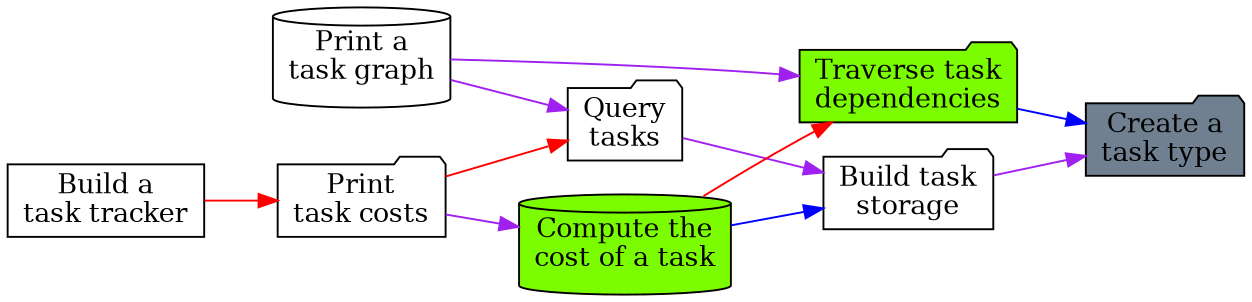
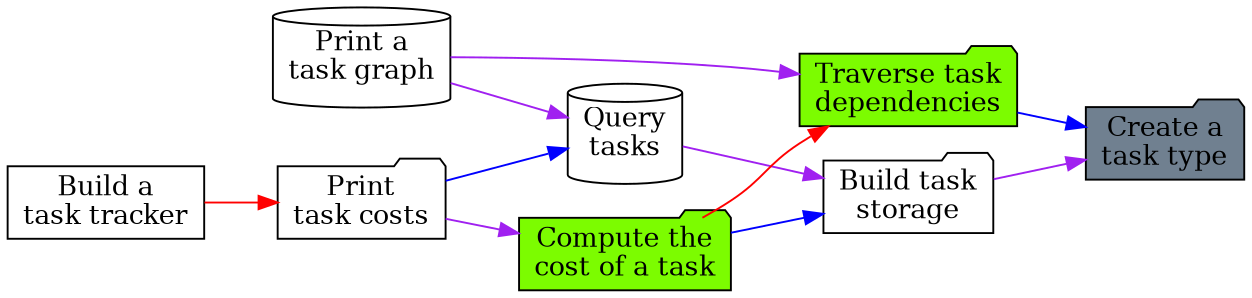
node "Query tasks": shape folder -> cylinder
edge "Print task costs" -> "Query tasks": color red -> blue
node "Compute the cost of a task": shape cylinder -> folder
